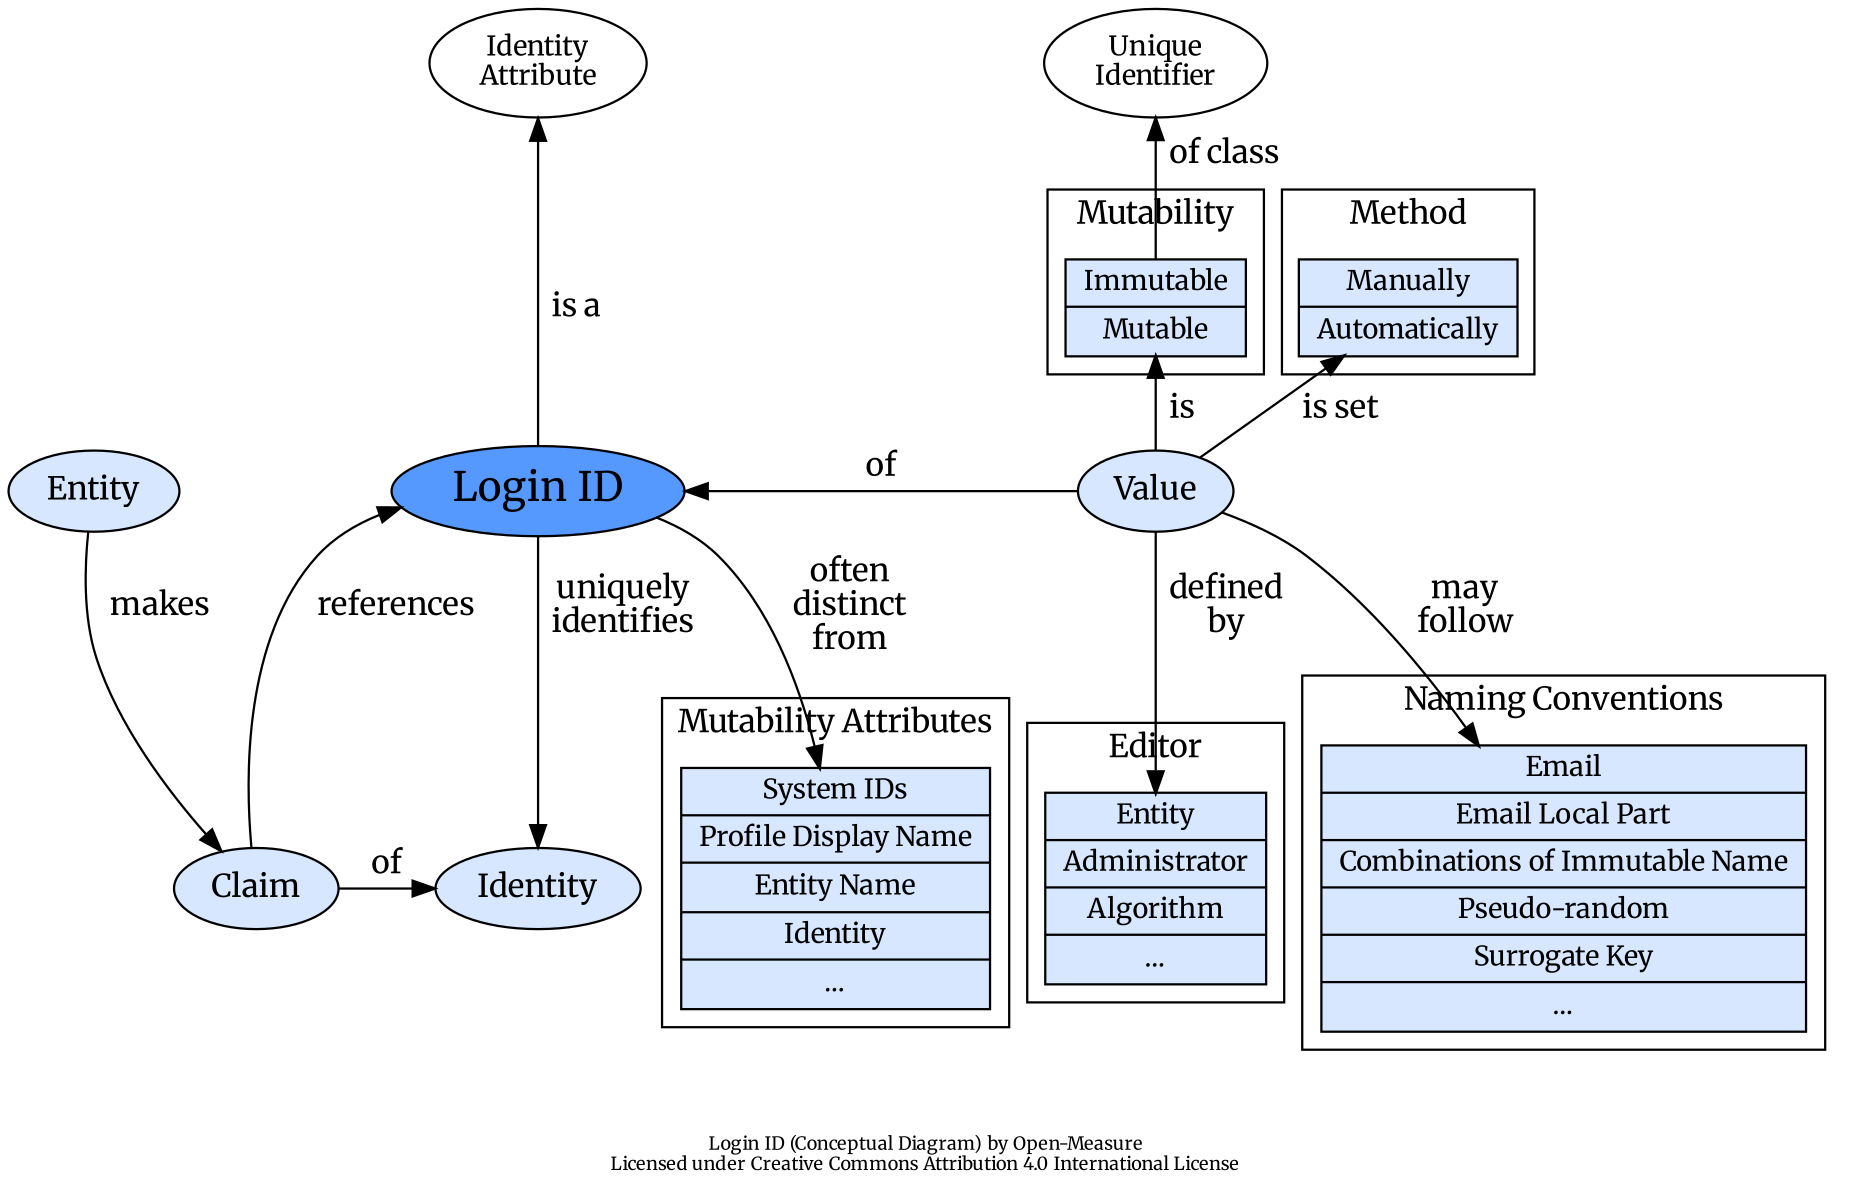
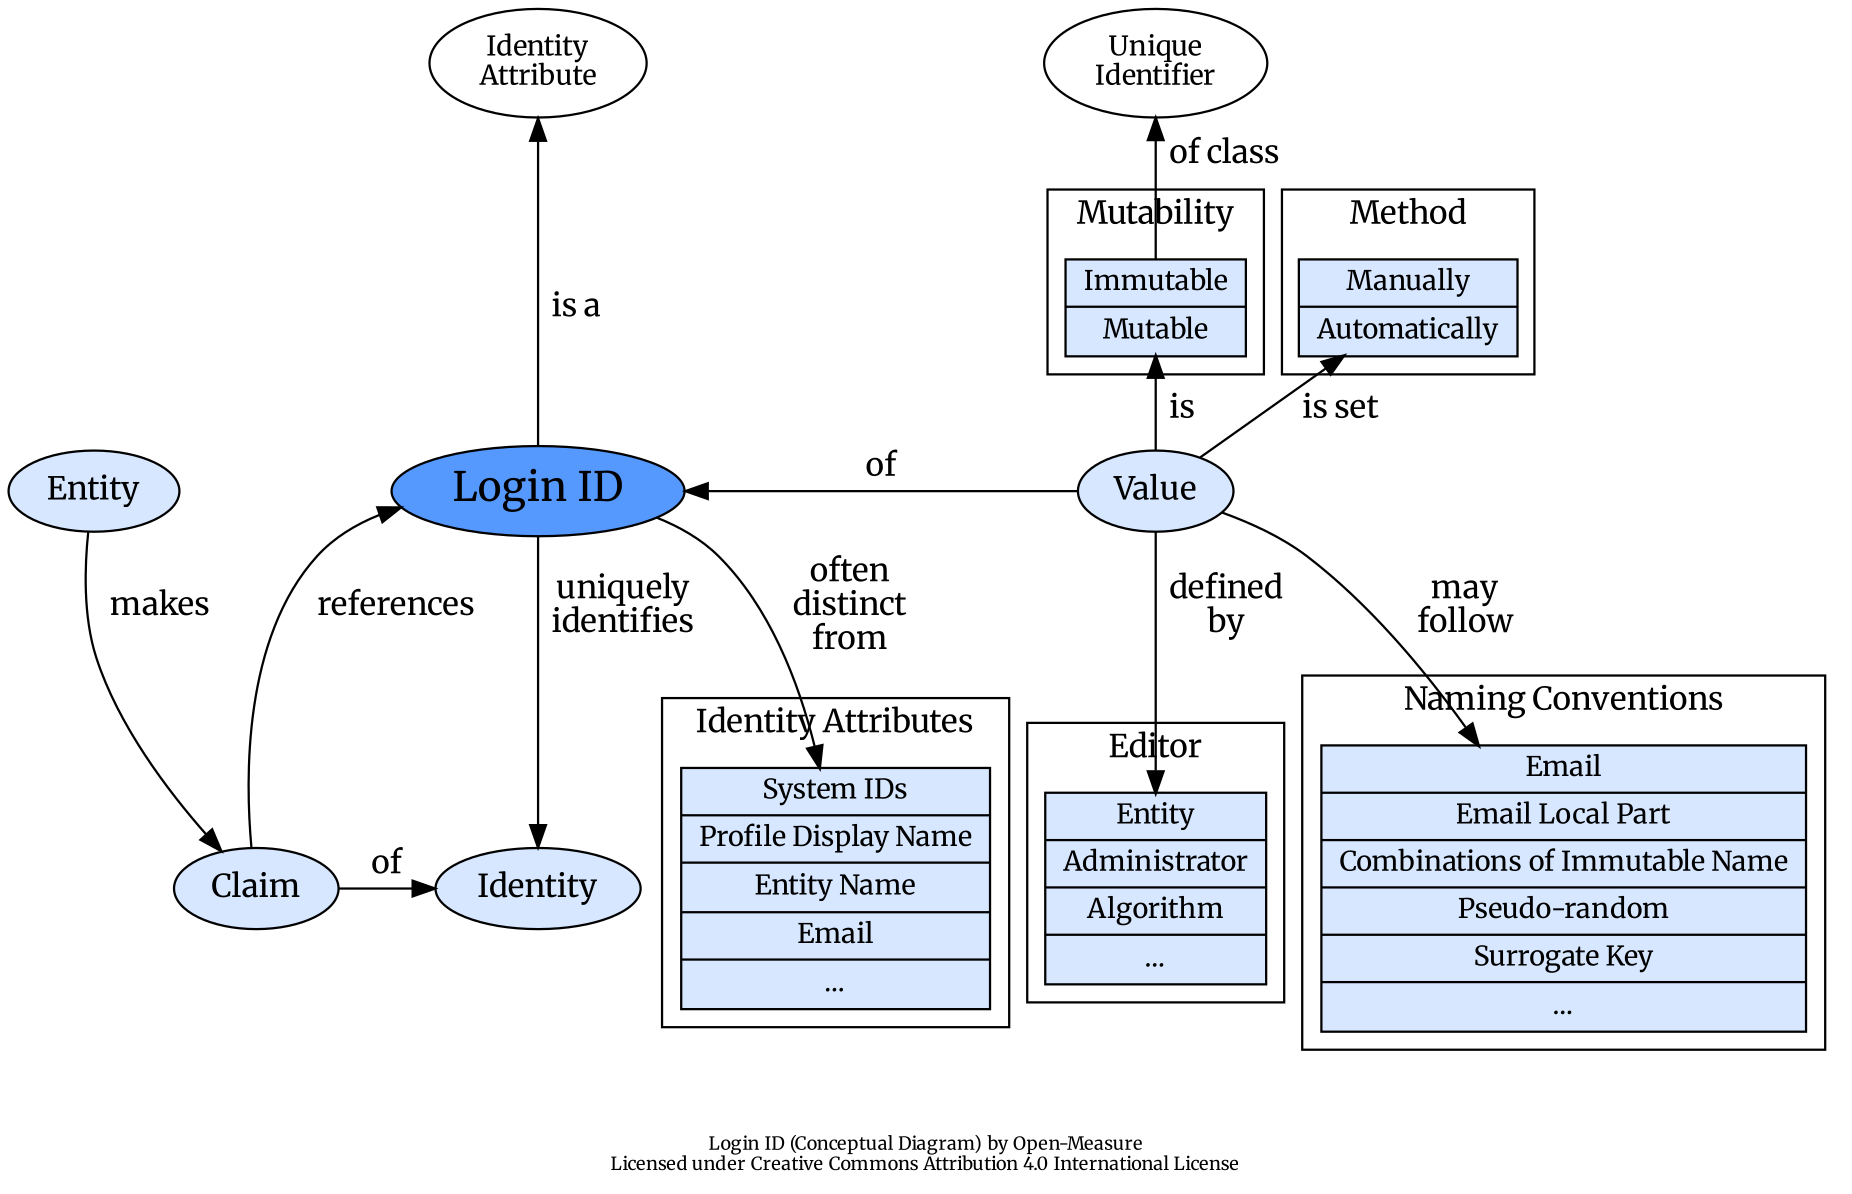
cluster "Mutability Attributes": label "Mutability Attributes" -> "Identity Attributes"
node "System IDs": text "Identity" -> "Email"
